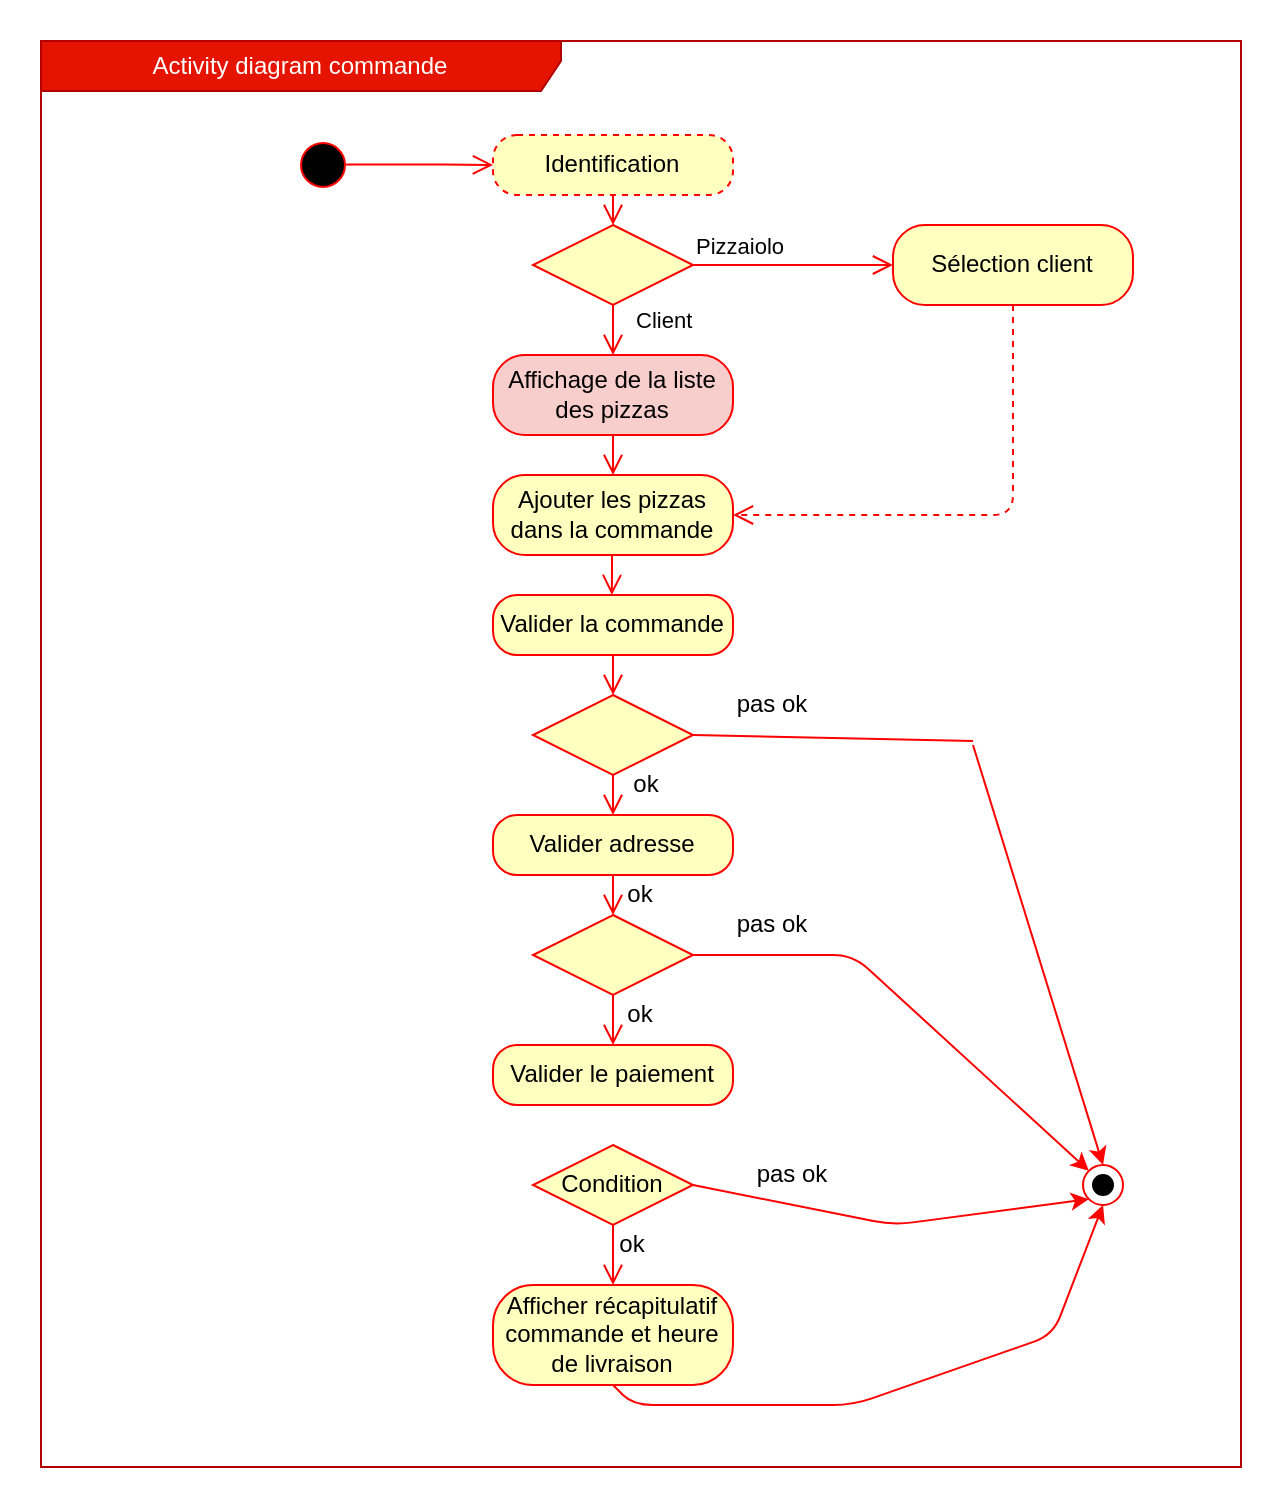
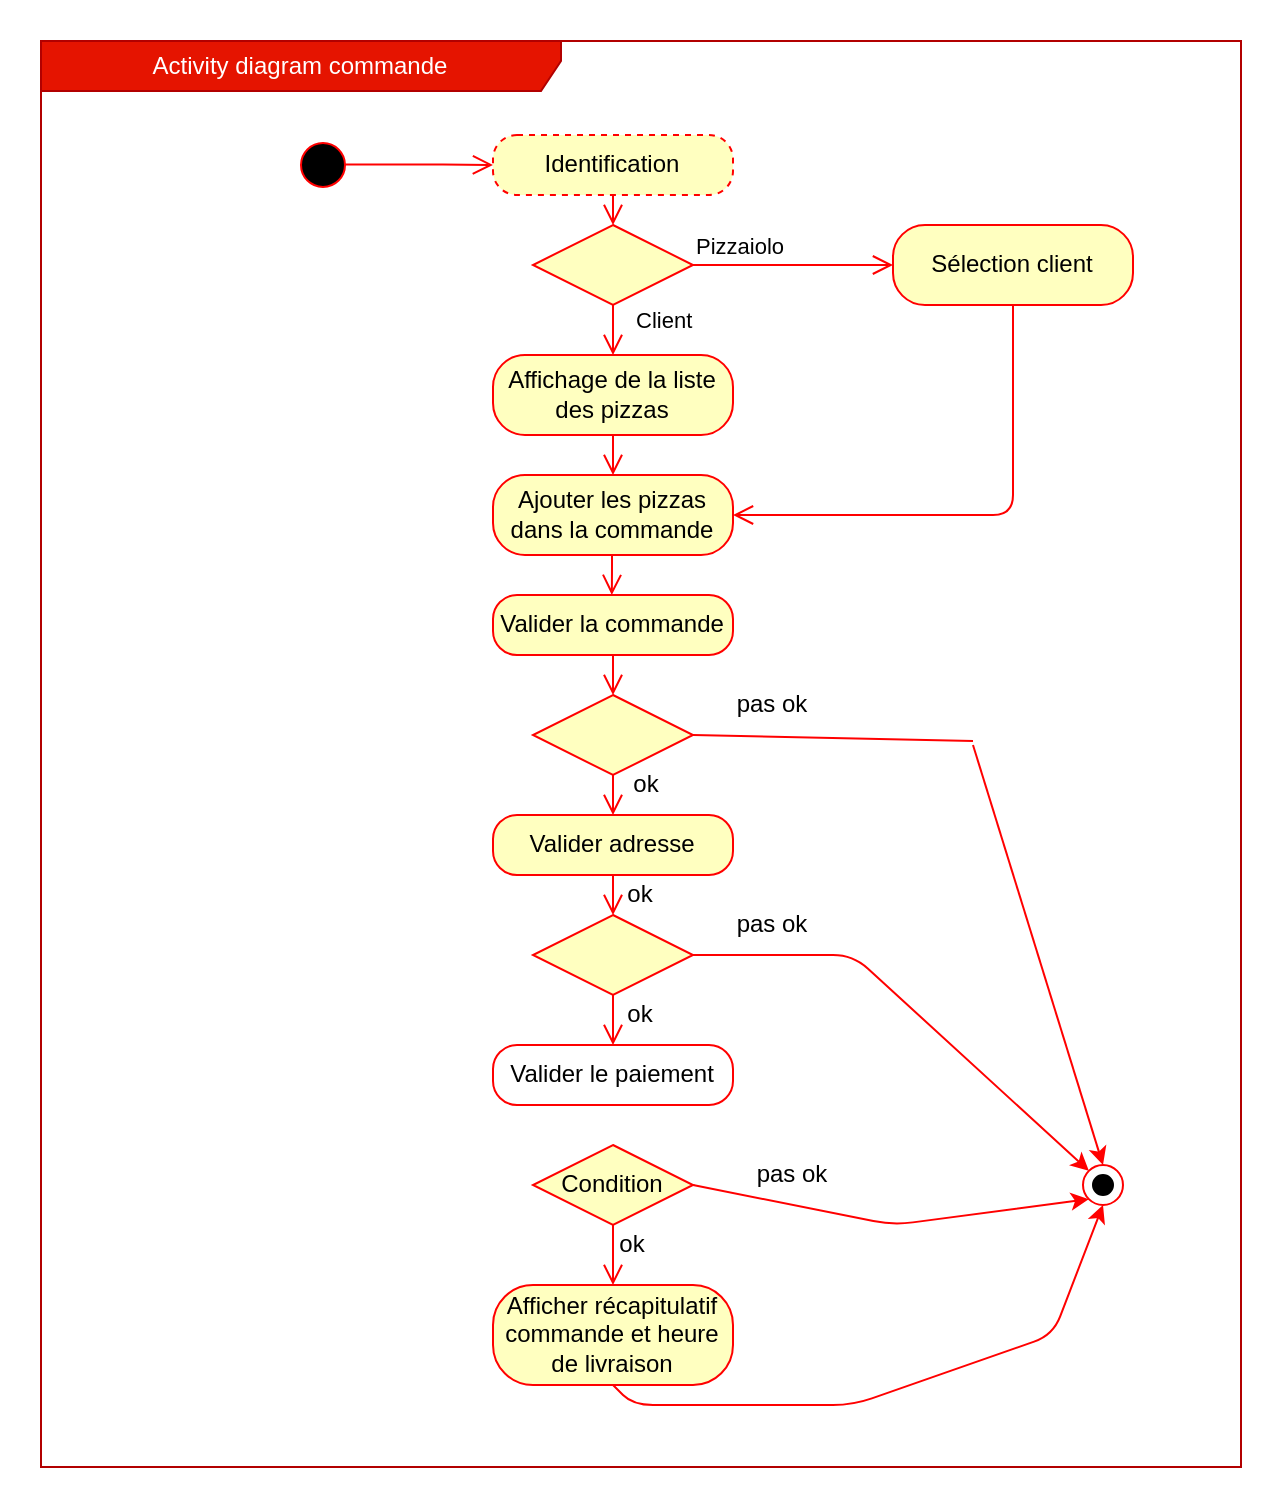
node "Affichage de la liste des pizzas": fillcolor #f8cecc -> #ffffc0
edge "Sélection client" -> "Ajouter les pizzas dans la commande": style dashed -> solid
node "Valider le paiement": fillcolor #ffffc0 -> #ffffff
